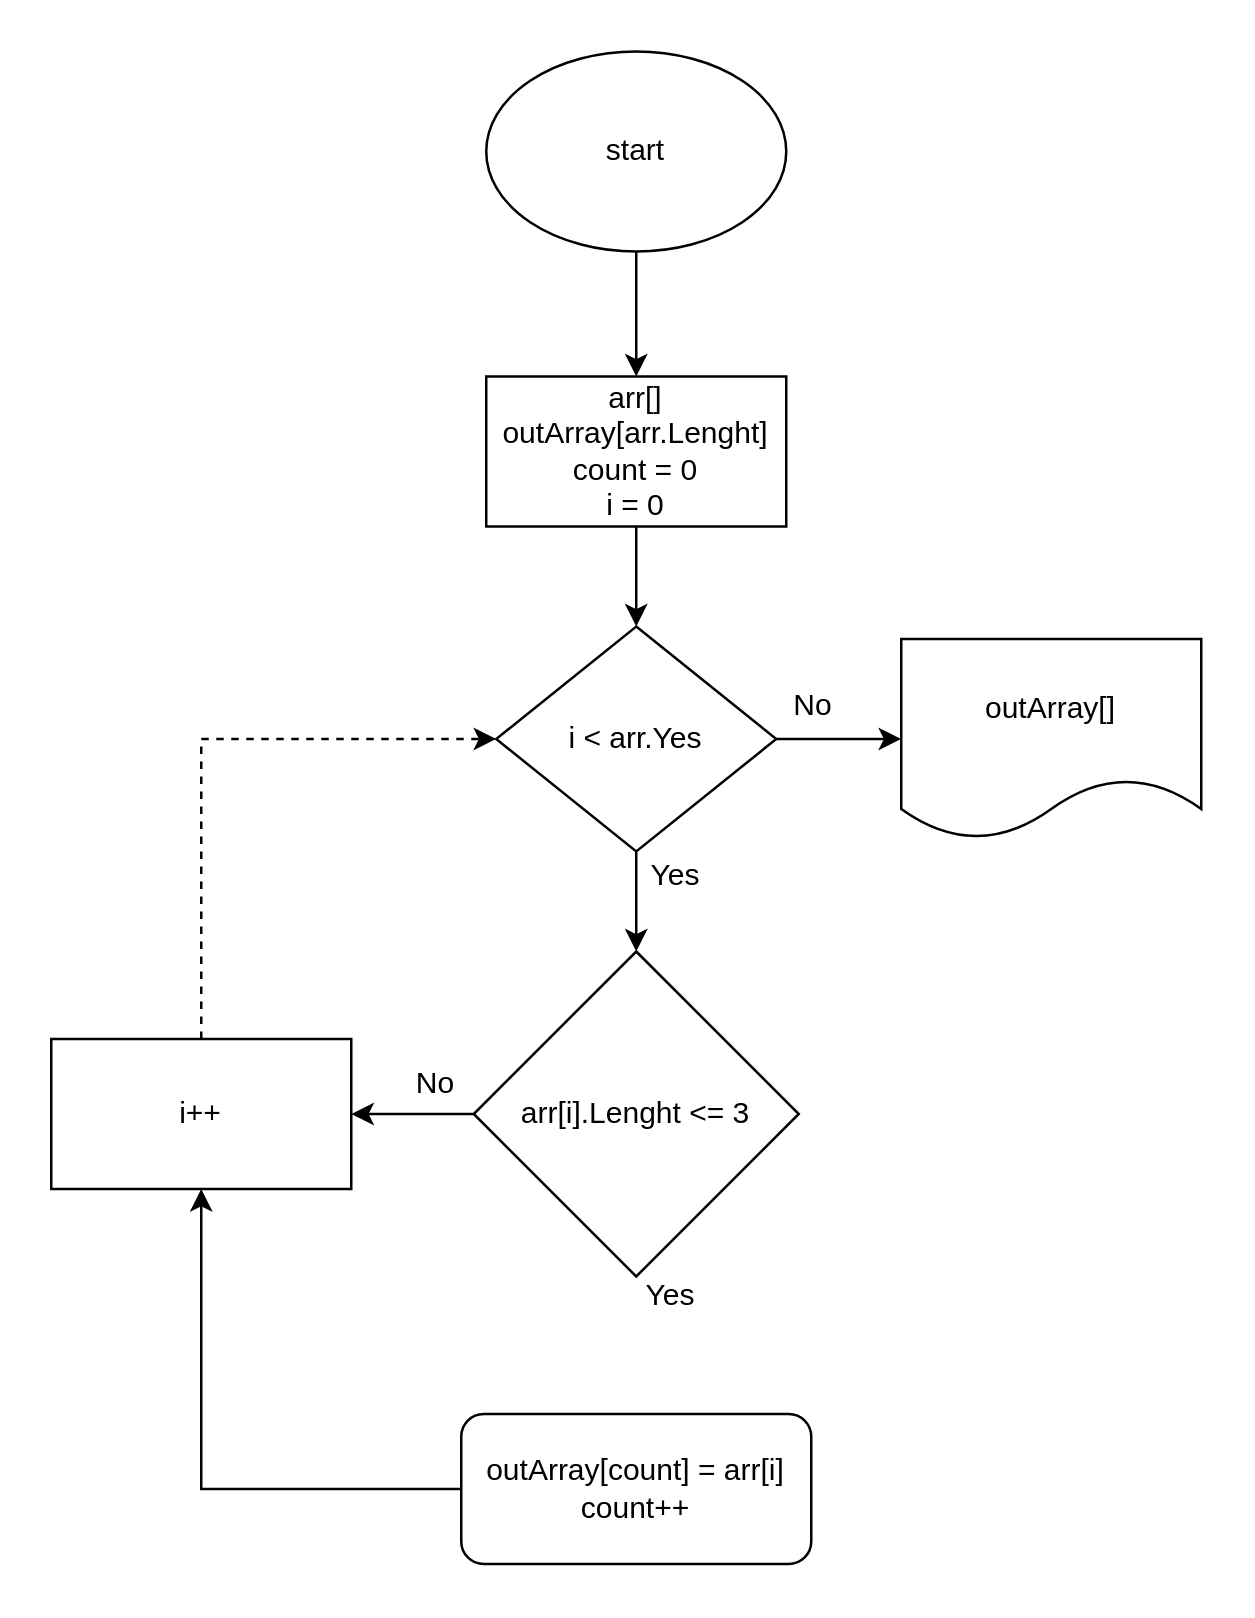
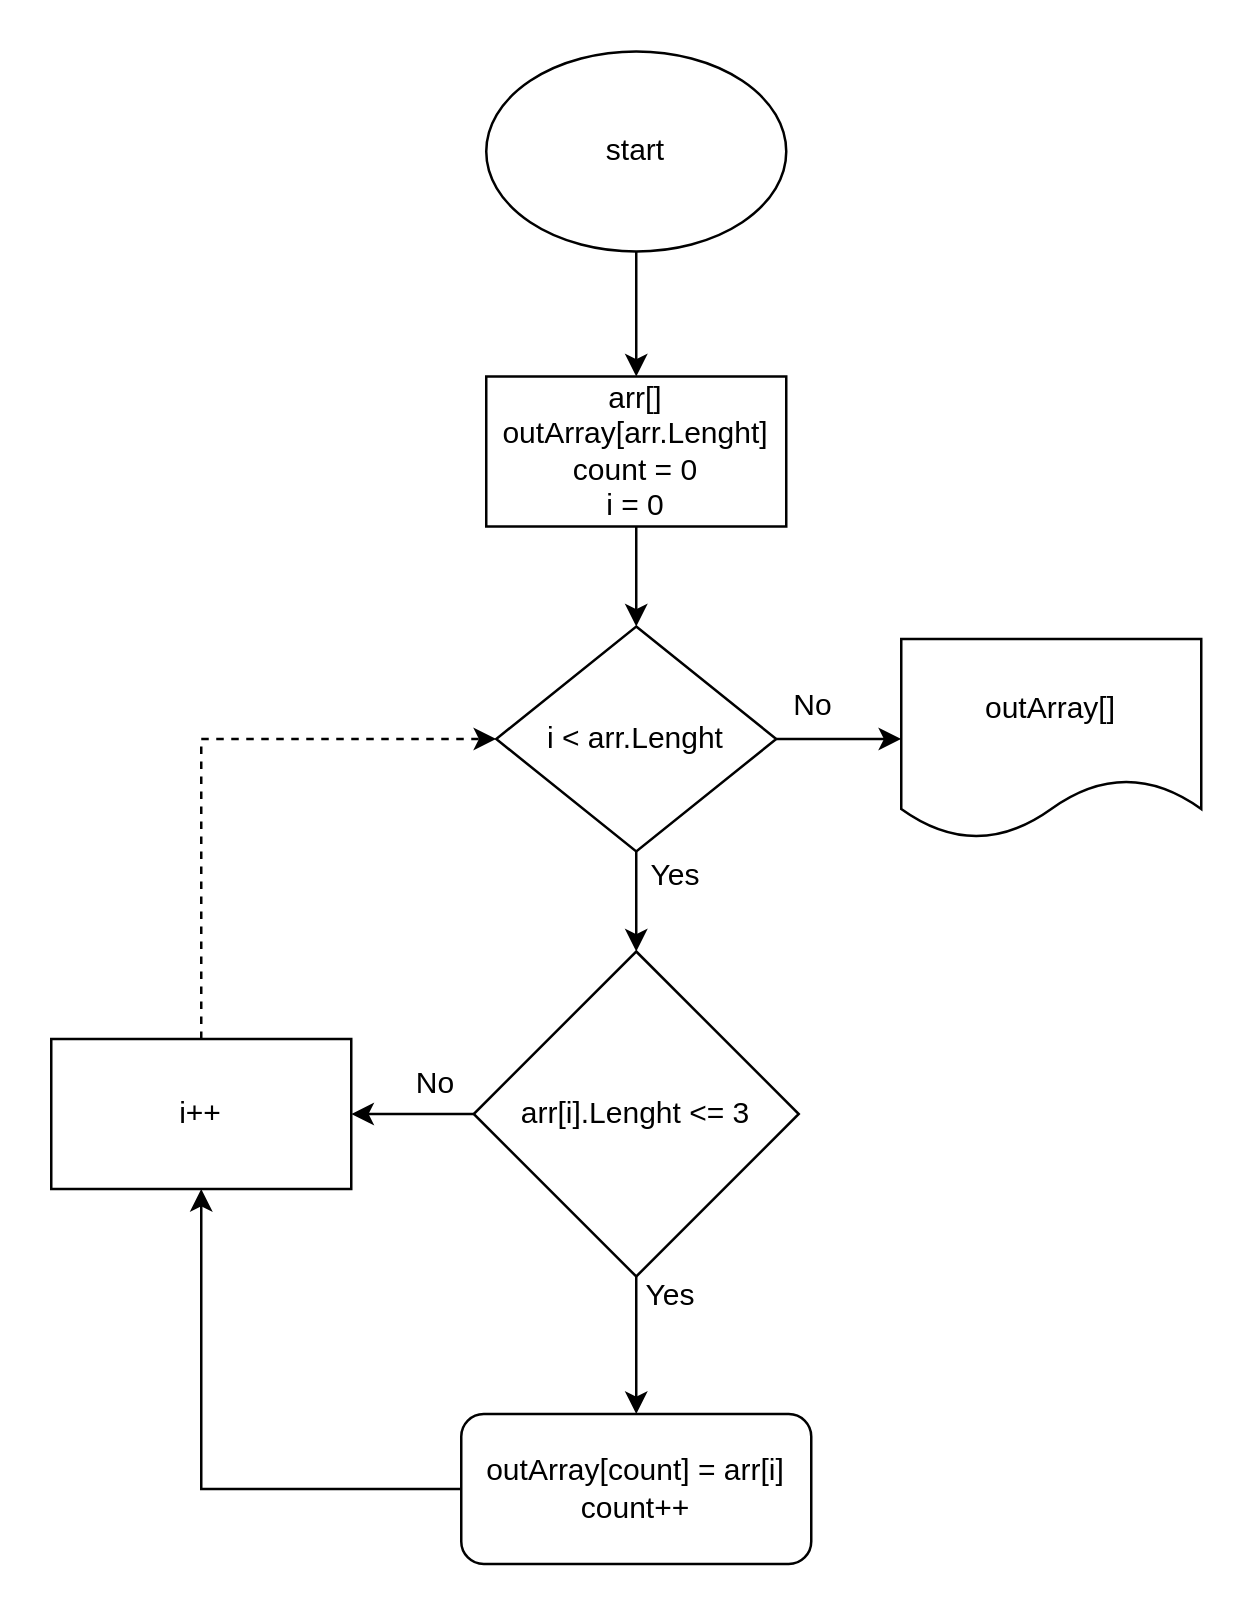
node "i < arr.Yes": label "i < arr.Yes" -> "i < arr.Lenght"
edge "arr[i].Lenght <= 3" -> "outArray[count] = arr[i] count++": added
